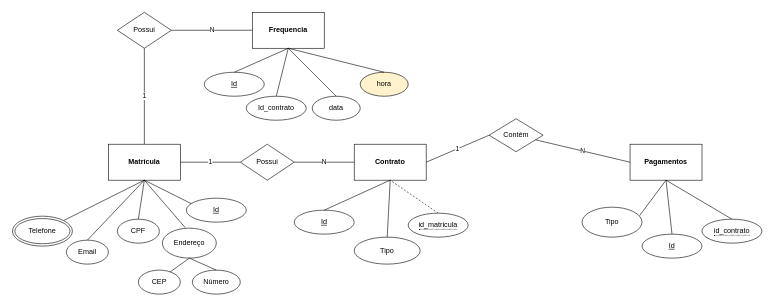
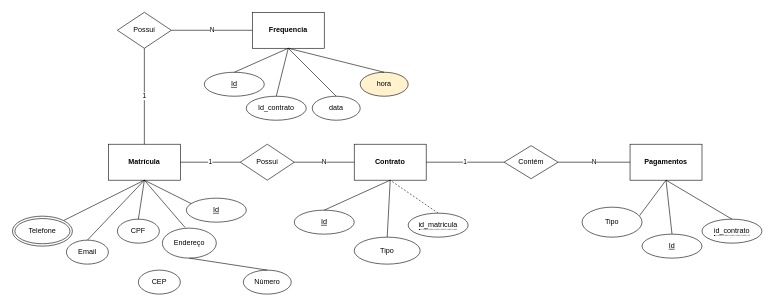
node "Contém": moved (516, 135) -> (531, 162)
edge "Endereço" -- "CEP": removed
node "Número": moved (216, 282) -> (267, 282)
